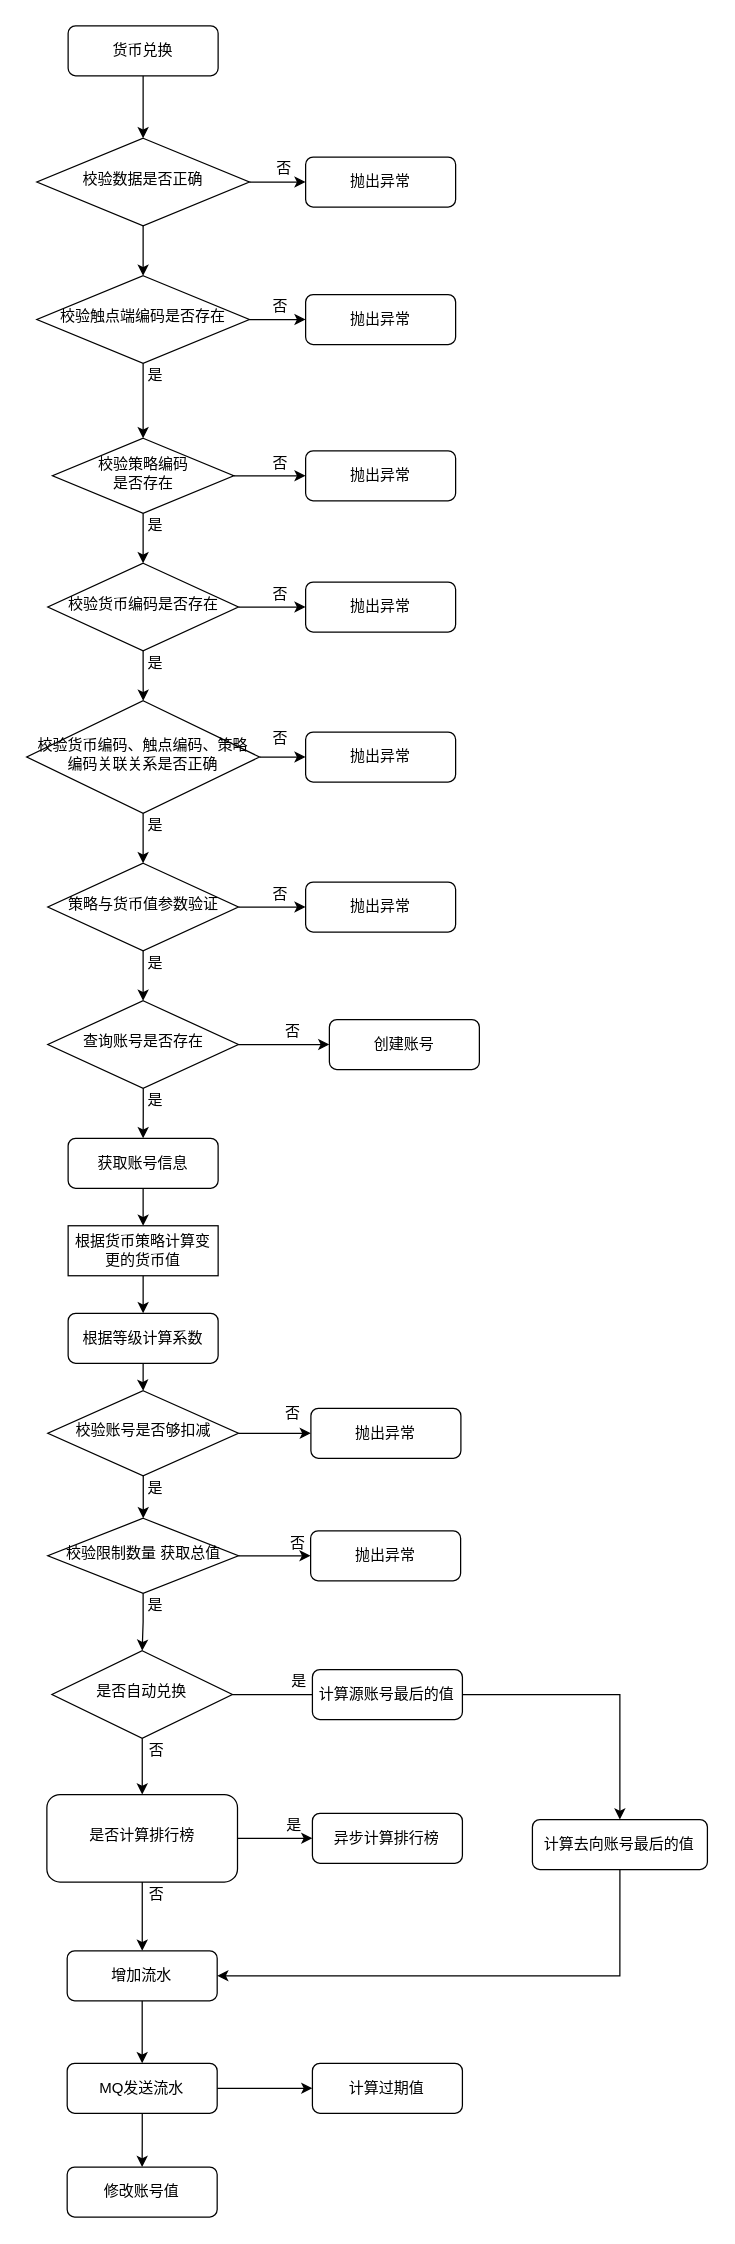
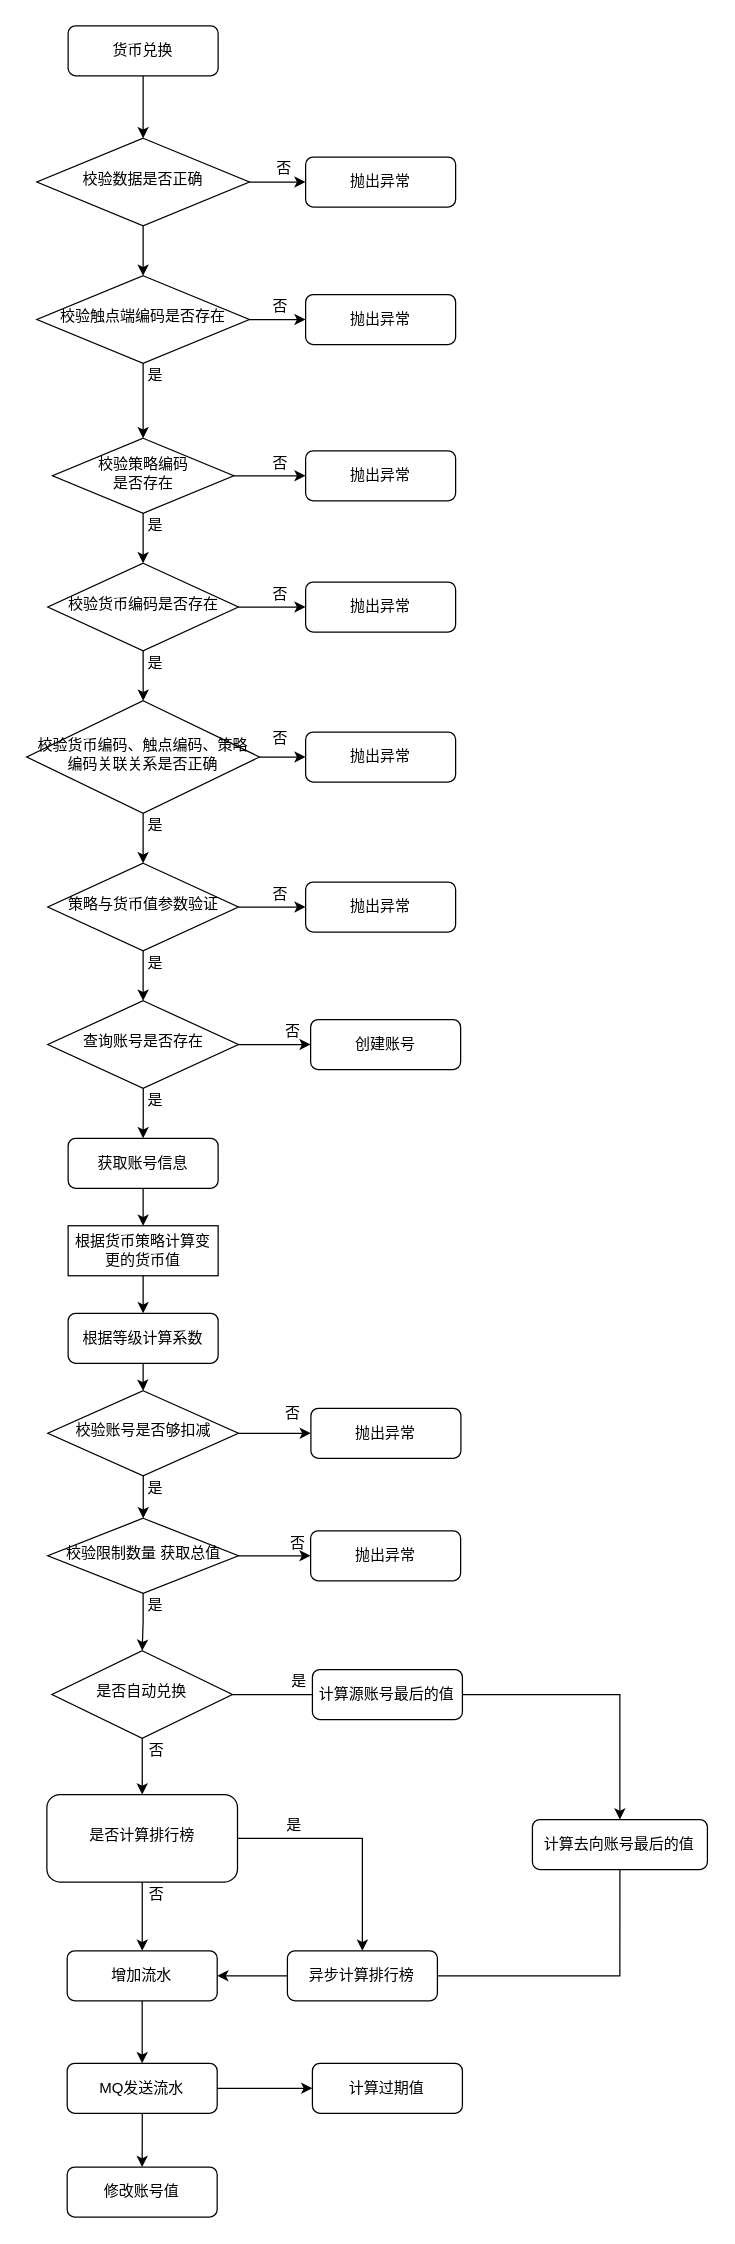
node "创建账号": moved (404, 1044) -> (386, 1044)
node "异步计算排行榜": moved (387, 1838) -> (362, 1976)
